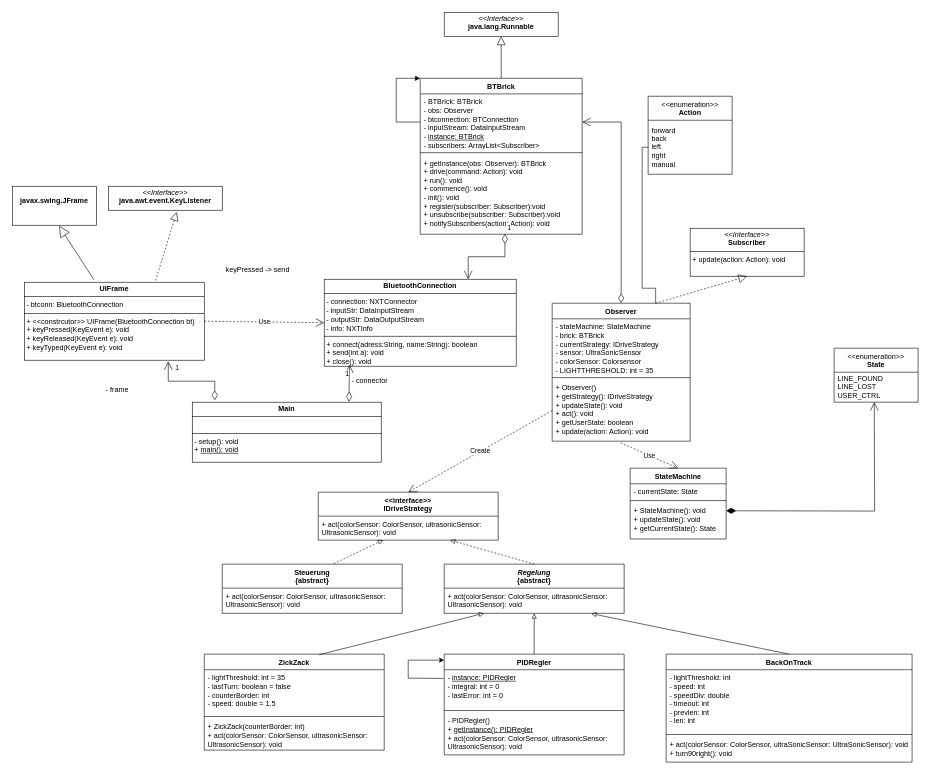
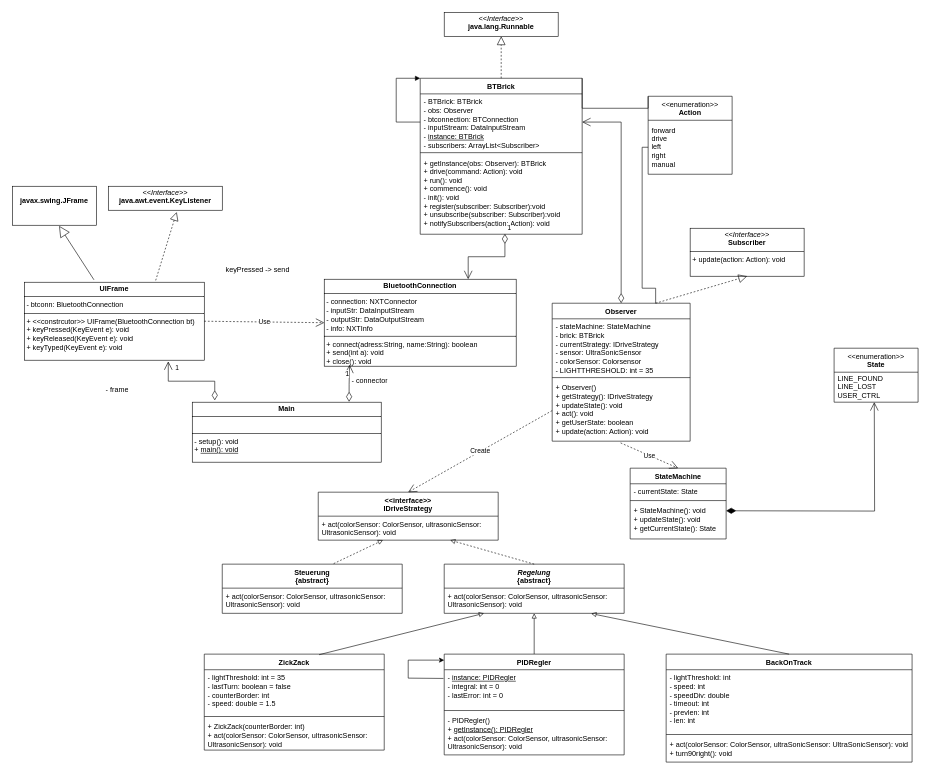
edge "BTBrick" -> "<<Interface>> java.lang.Runnable": style solid -> dashed
edge "<<enumeration>> Action" -- "BTBrick": added
node "forward back left right manual": label "forward back left right manual" -> "forward drive left right manual"
